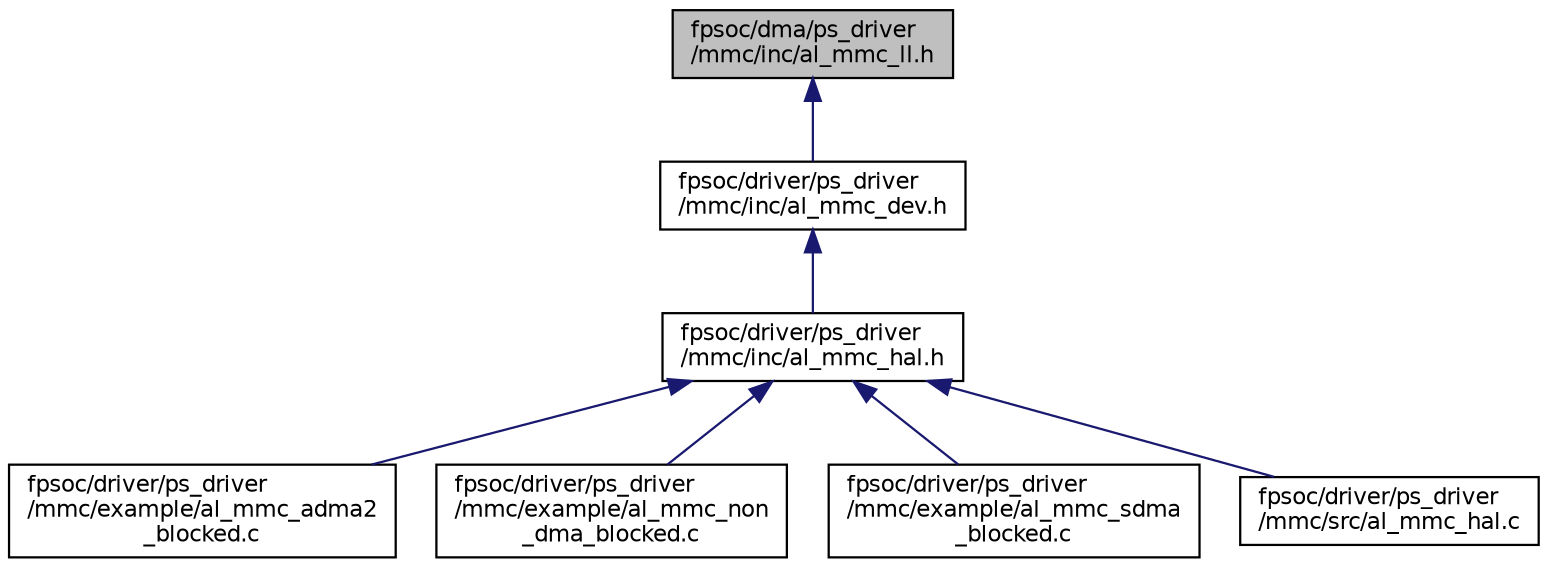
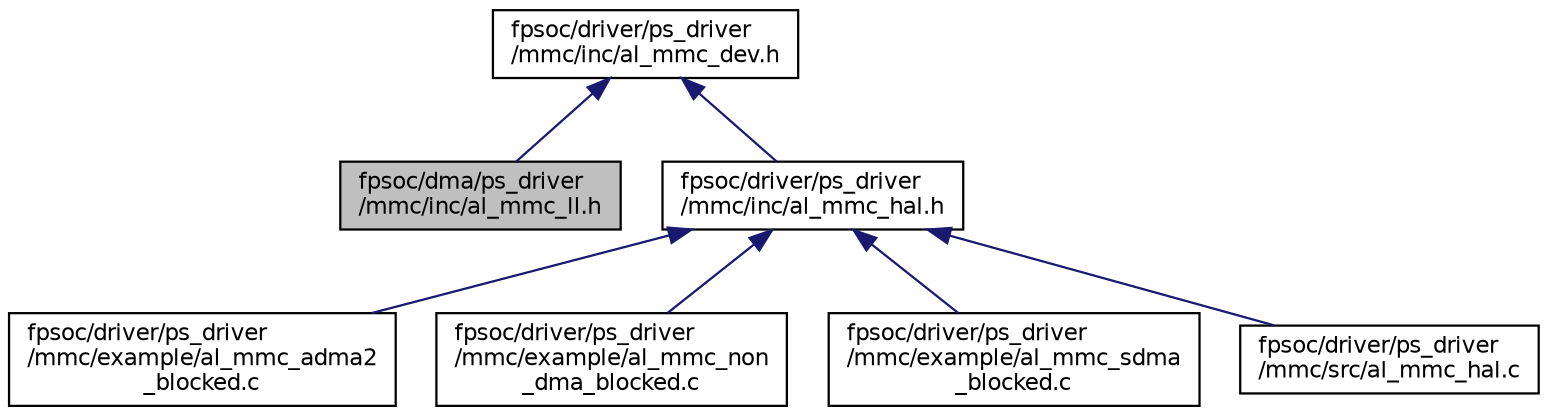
edge "fpsoc/driver/ps_driver /mmc/inc/al_mmc_dev.h" -> "fpsoc/dma/ps_driver /mmc/inc/al_mmc_ll.h": reversed
